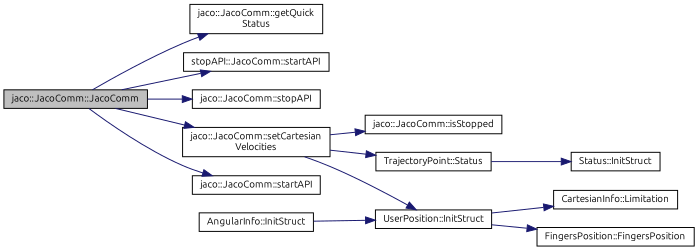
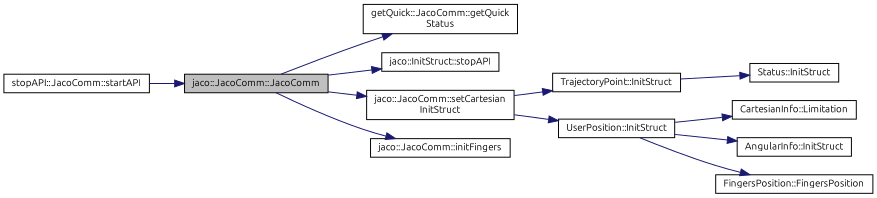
node "jaco::JacoComm::getQuick Status": label "jaco::JacoComm::getQuick Status" -> "getQuick::JacoComm::getQuick Status"
edge "jaco::JacoComm::JacoComm" -> "stopAPI::JacoComm::startAPI": reversed
node "jaco::JacoComm::stopAPI": label "jaco::JacoComm::stopAPI" -> "jaco::InitStruct::stopAPI"
node "jaco::JacoComm::isStopped": removed
node "jaco::JacoComm::setCartesian Velocities": label "jaco::JacoComm::setCartesian Velocities" -> "jaco::JacoComm::setCartesian InitStruct"
node "TrajectoryPoint::Status": label "TrajectoryPoint::Status" -> "TrajectoryPoint::InitStruct"
node "jaco::JacoComm::startAPI": label "jaco::JacoComm::startAPI" -> "jaco::JacoComm::initFingers"
edge "AngularInfo::InitStruct" -> "UserPosition::InitStruct": reversed
